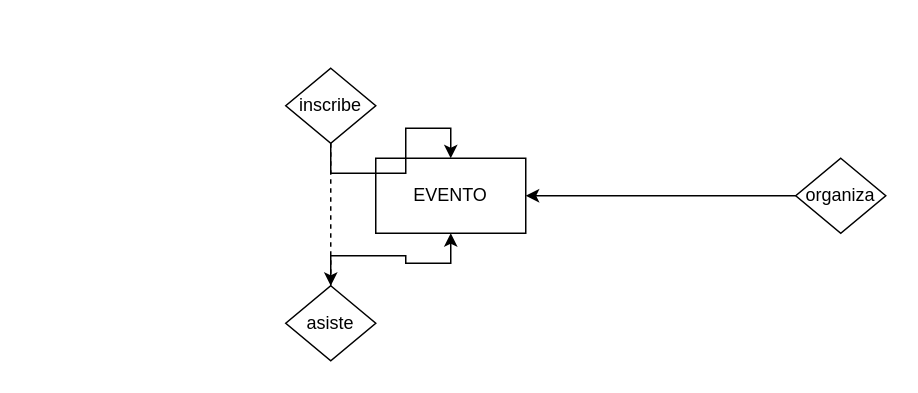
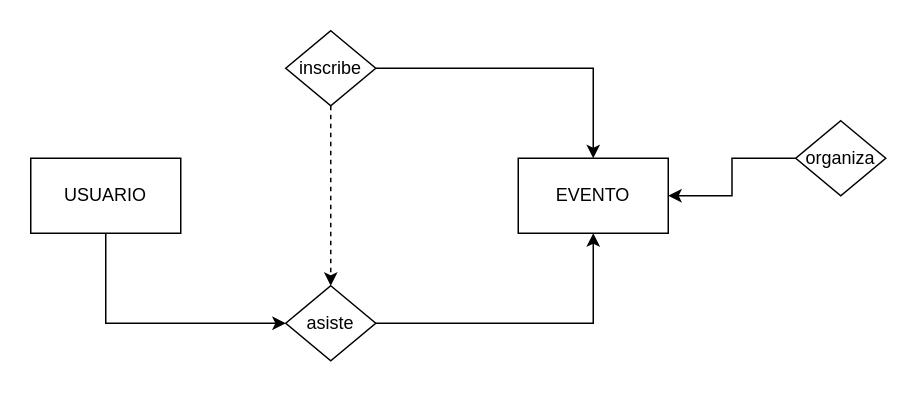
node "inscribe": moved (331, 106) -> (331, 68)
node "USUARIO": added
node "EVENTO": moved (451, 196) -> (593, 196)
node "organiza": moved (841, 196) -> (841, 158)
edge "USUARIO" -> "asiste": added
